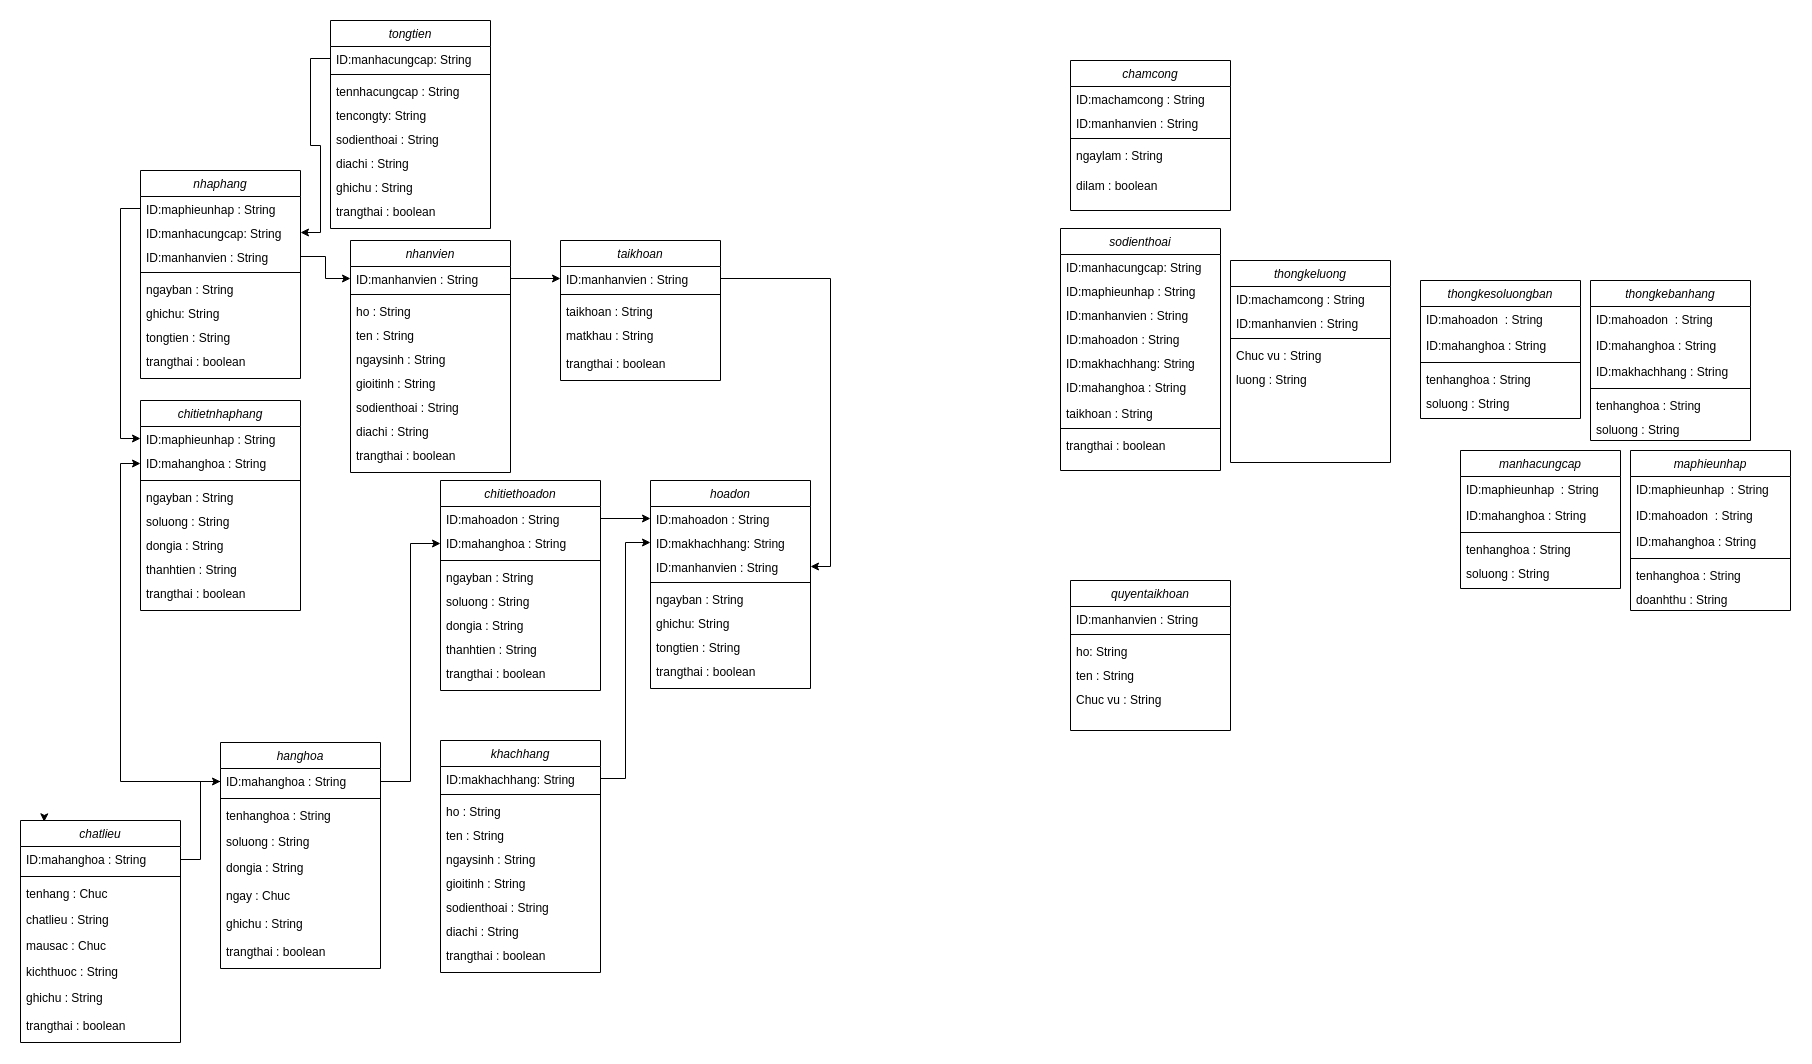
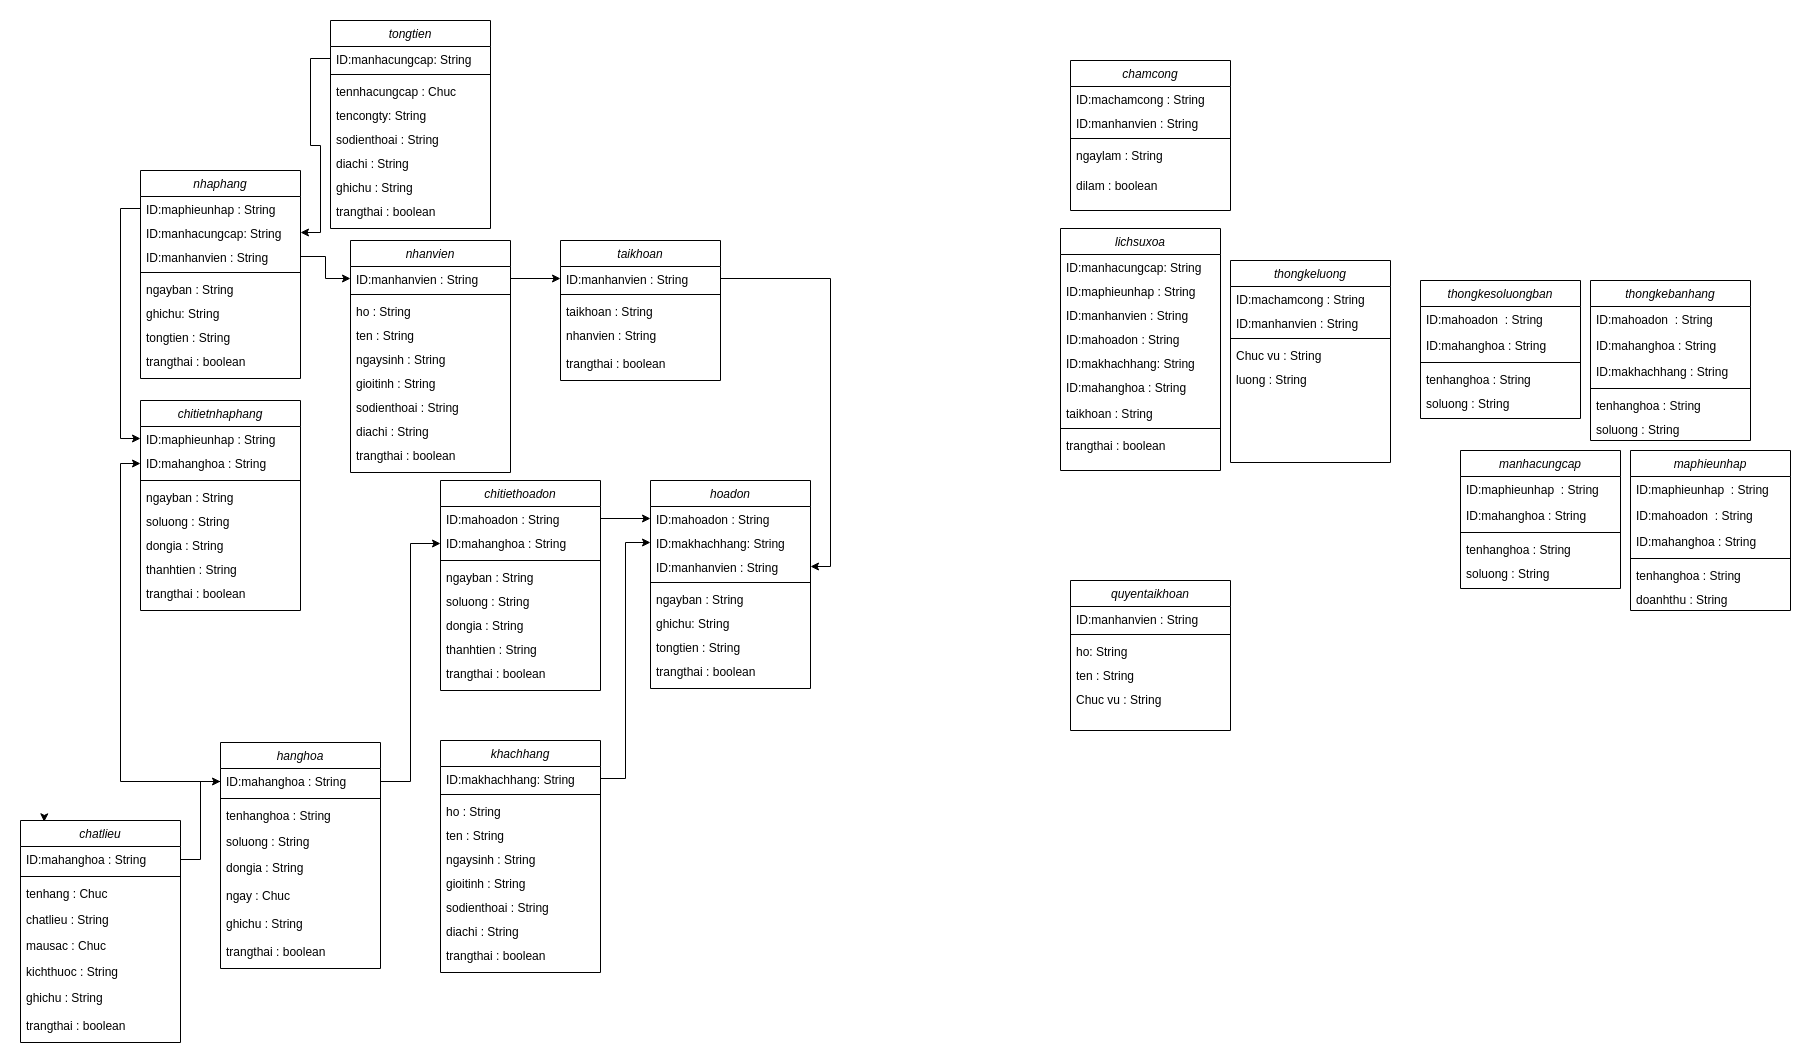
node "tennhacungcap : String": label "tennhacungcap : String" -> "tennhacungcap : Chuc"
node "sodienthoai": label "sodienthoai" -> "lichsuxoa"
node "matkhau : String": label "matkhau : String" -> "nhanvien : String"
